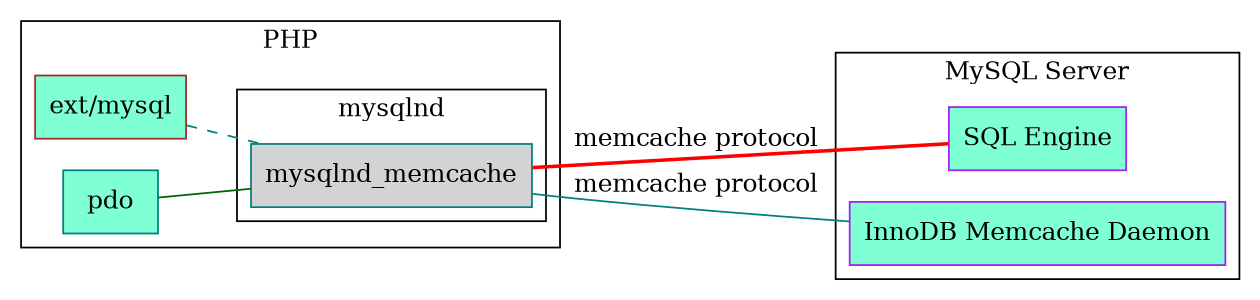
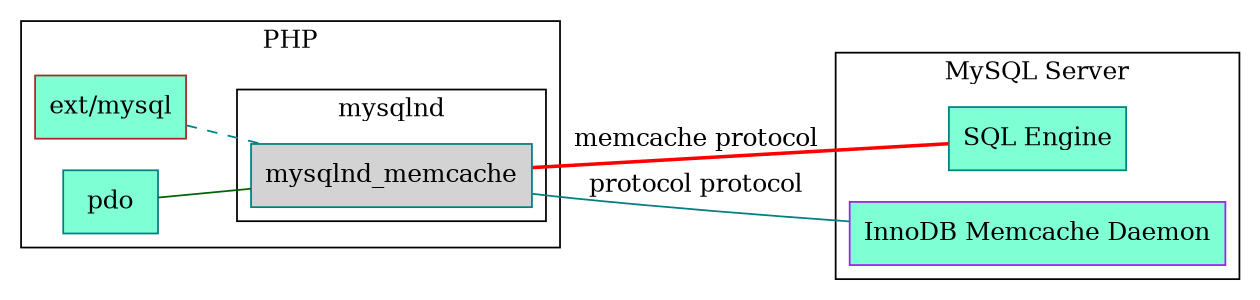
node "SQL Engine": color purple -> teal
edge "mysqlnd_memcache" -- "InnoDB Memcache Daemon": label "memcache protocol" -> "protocol protocol"
